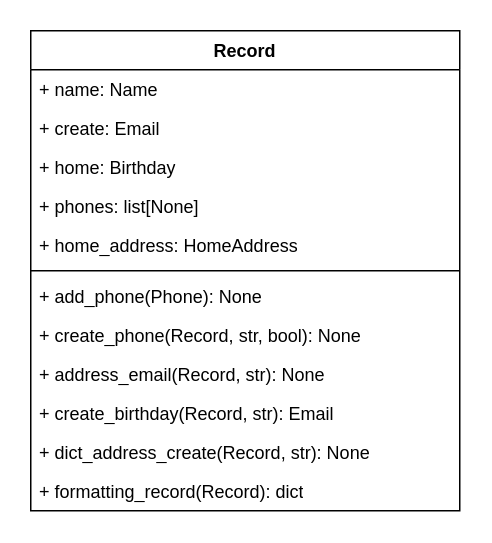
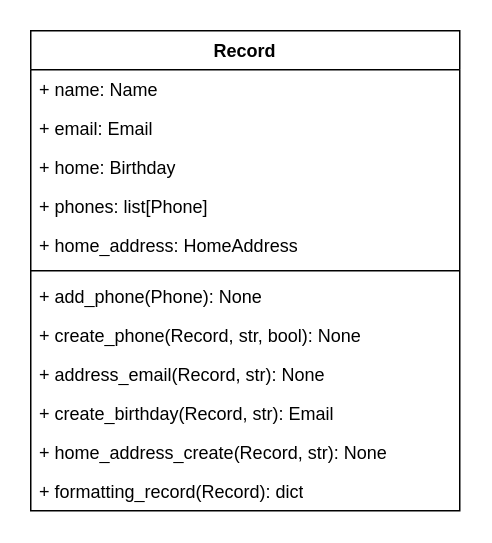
node "+ create: Email": label "+ create: Email" -> "+ email: Email"
node "+ phones: list[None]": label "+ phones: list[None]" -> "+ phones: list[Phone]"
node "+ dict_address_create(Record, str): None": label "+ dict_address_create(Record, str): None" -> "+ home_address_create(Record, str): None"
